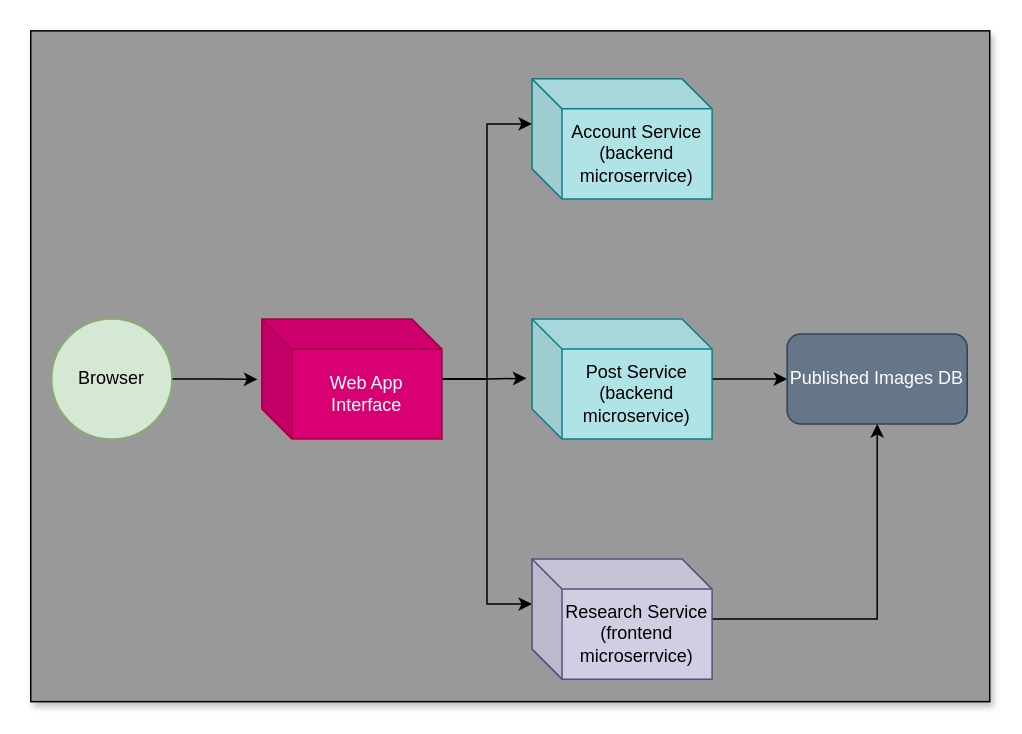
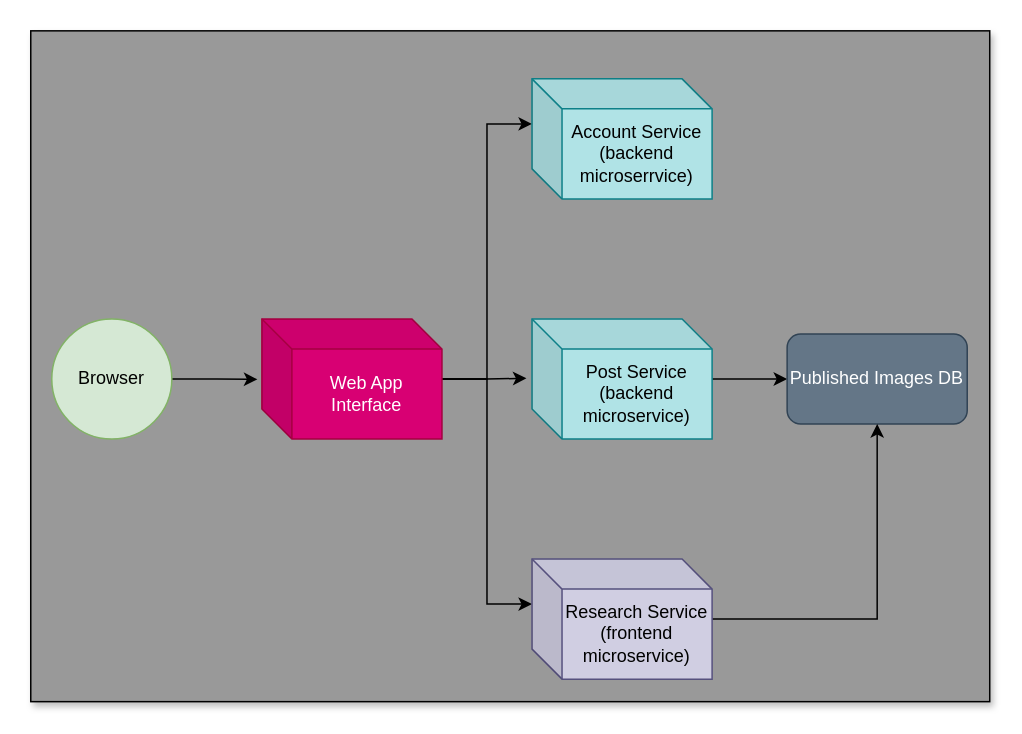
node "Research Service (frontend microserrvice)": label "Research Service (frontend microserrvice)" -> "Research Service (frontend microservice)"
